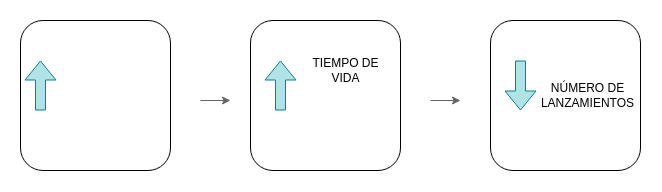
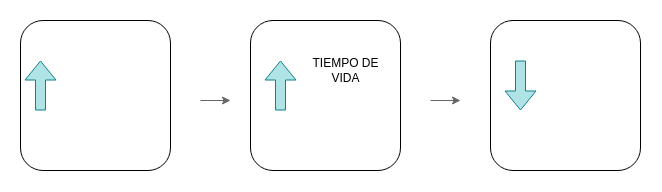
node "NÚMERO DE LANZAMIENTOS": removed
